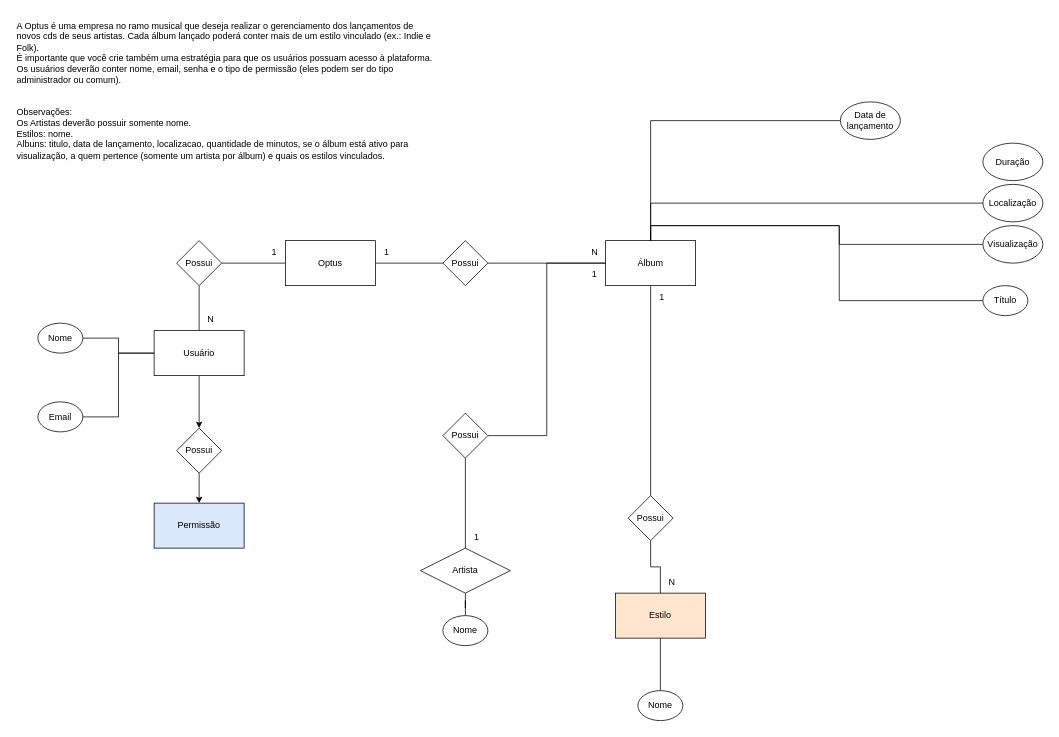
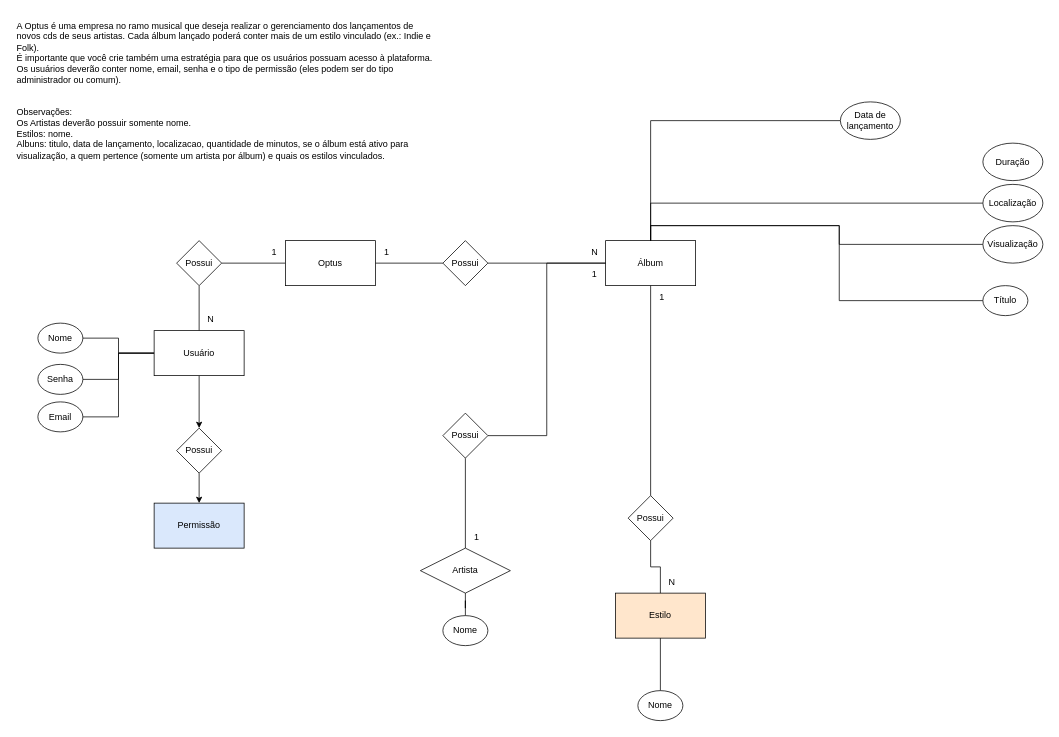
node "Senha": added
edge "Usuário" -- "Senha": added
